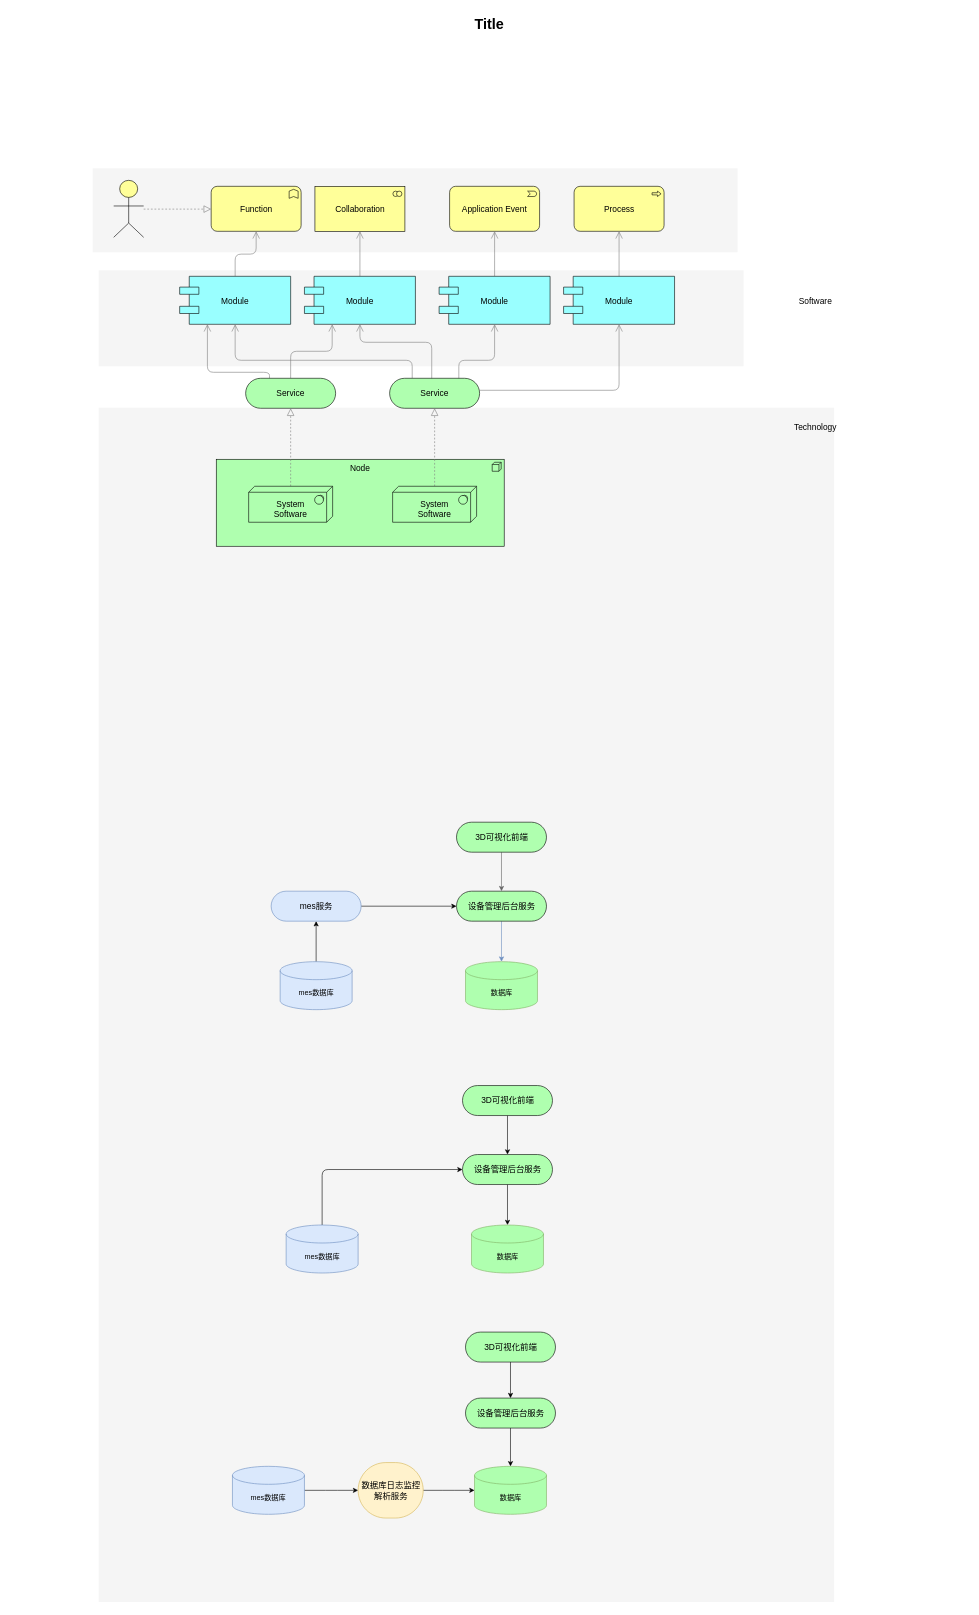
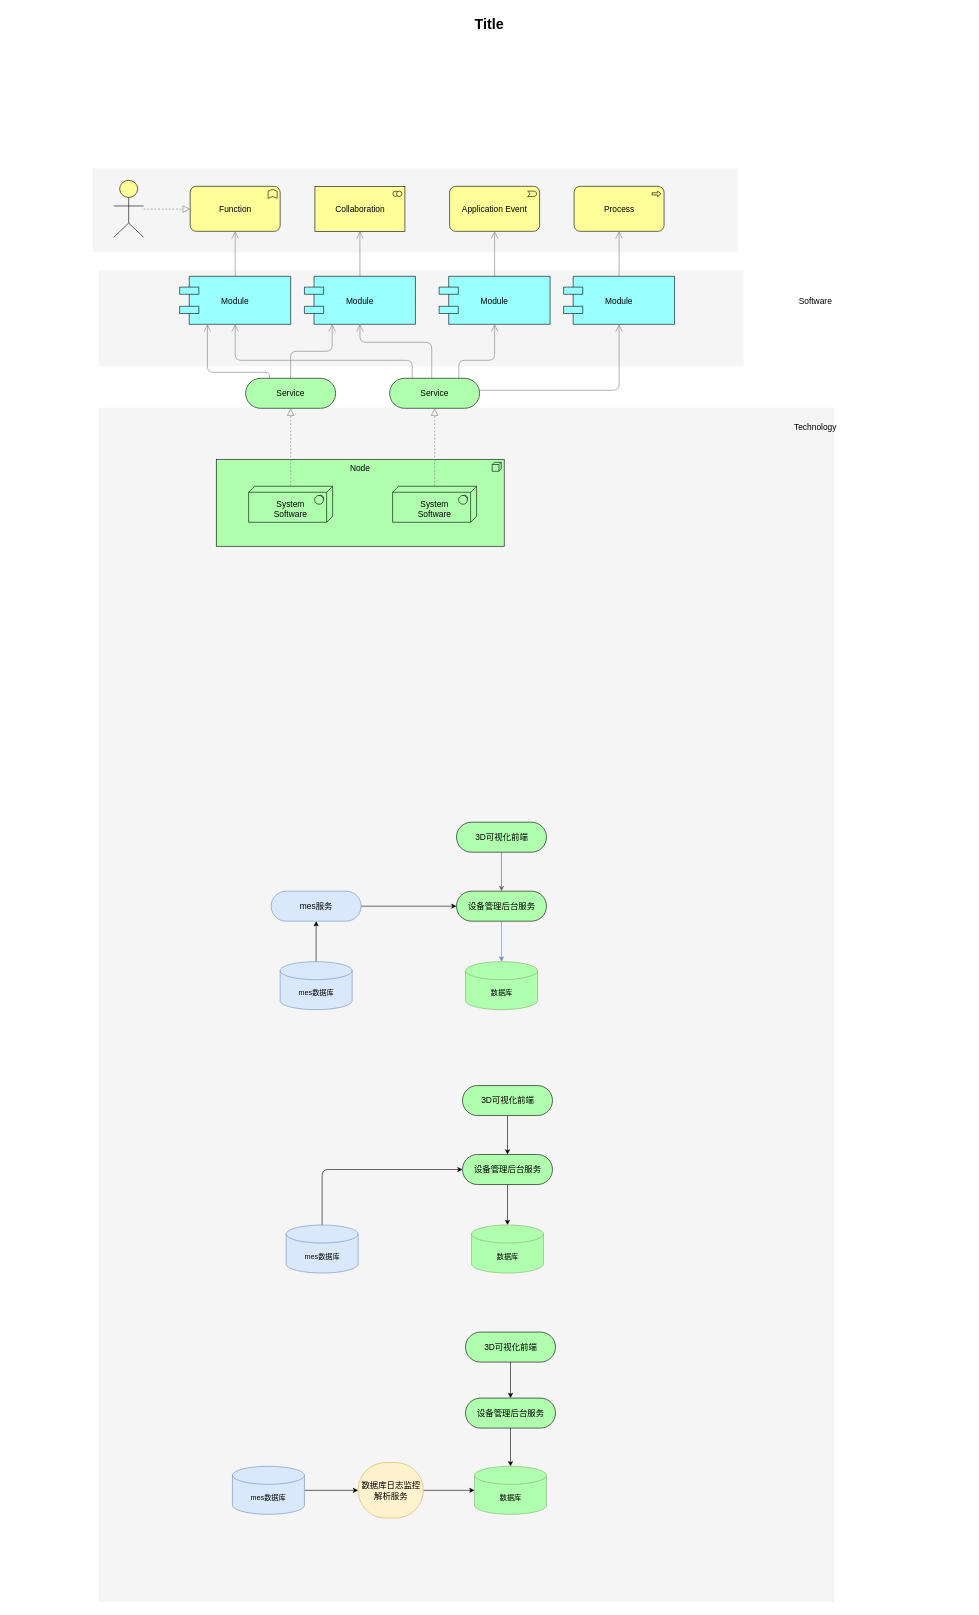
node "Function": moved (256, 209) -> (235, 209)
